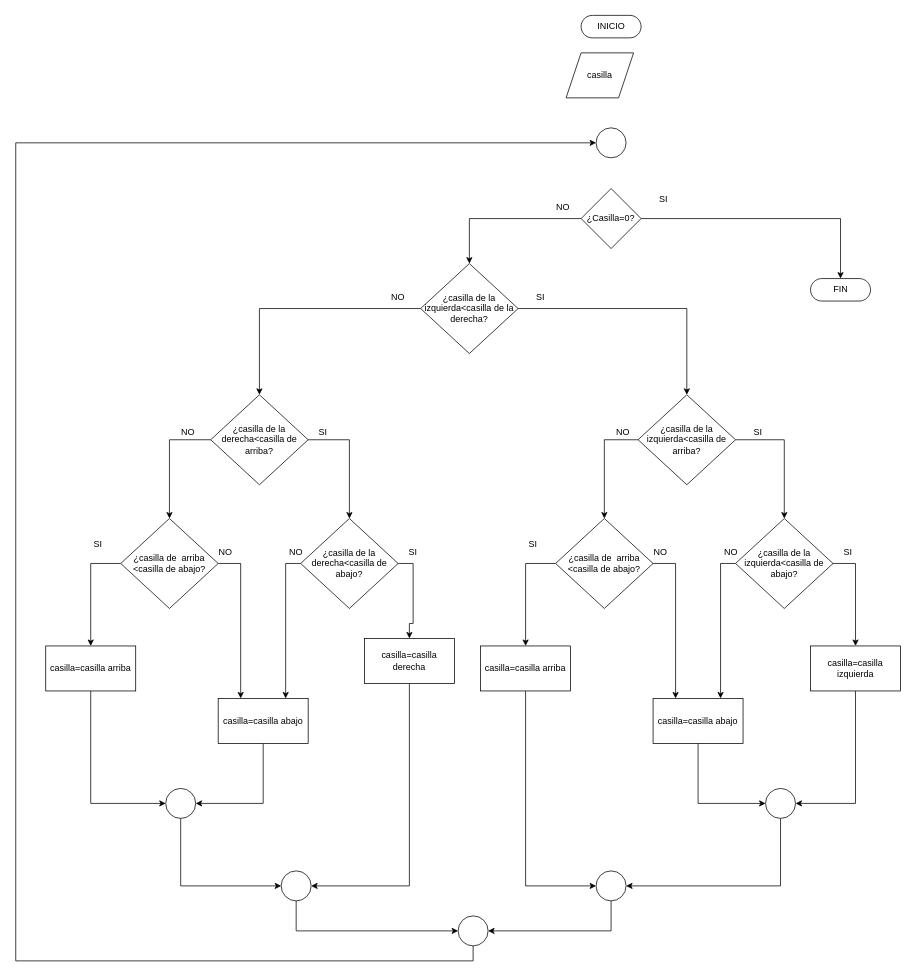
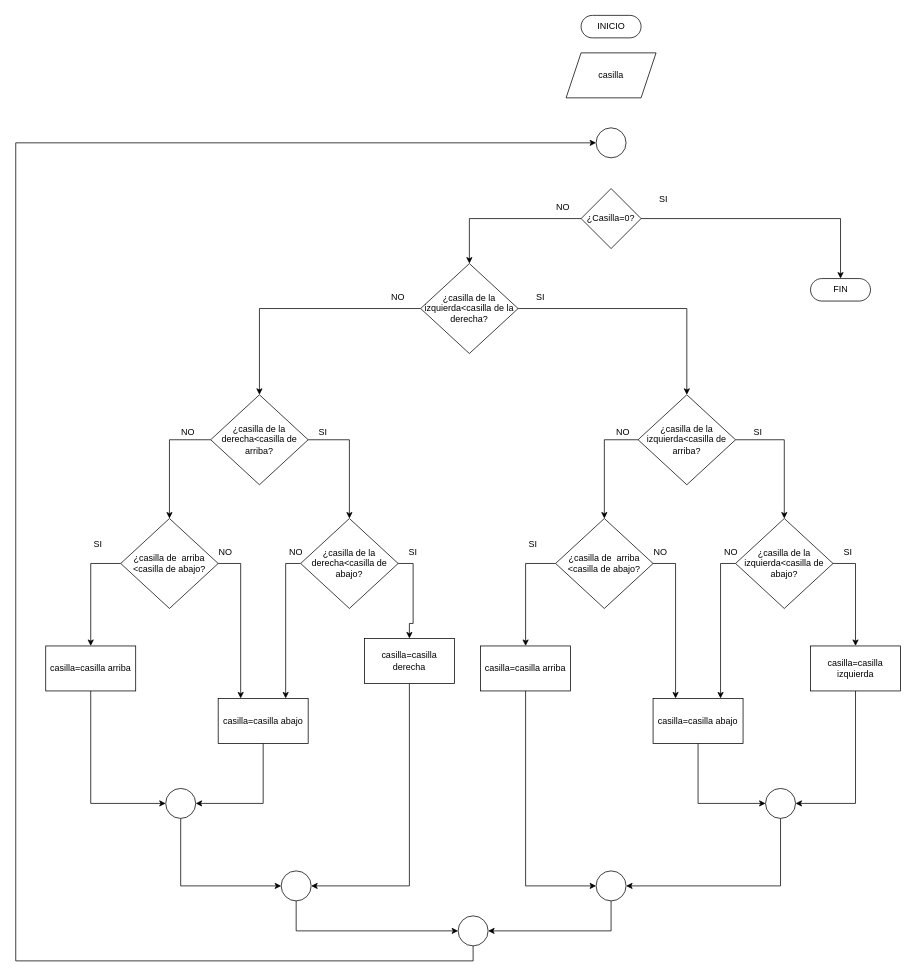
node "casilla": size 68x45 -> 90x45
